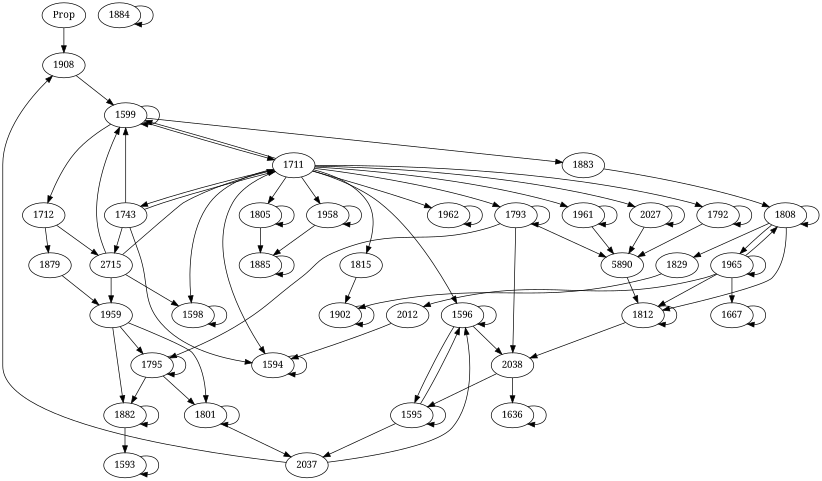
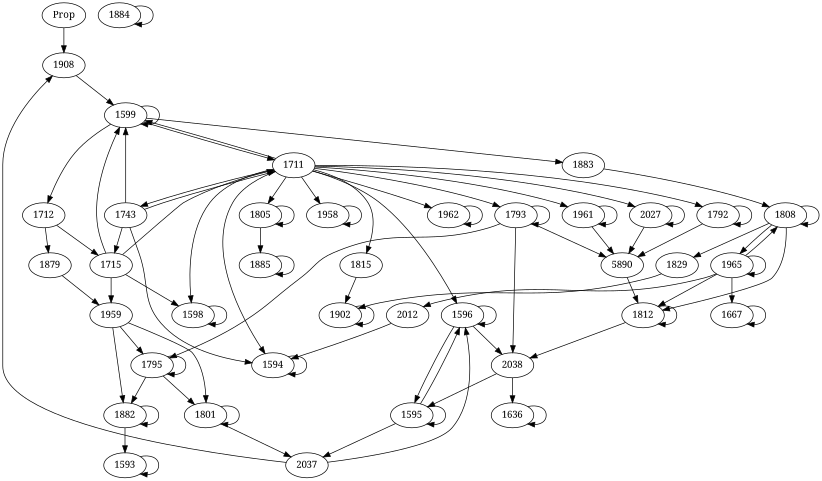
edge "1958" -> "1885": removed
node "2715": label "2715" -> "1715"
